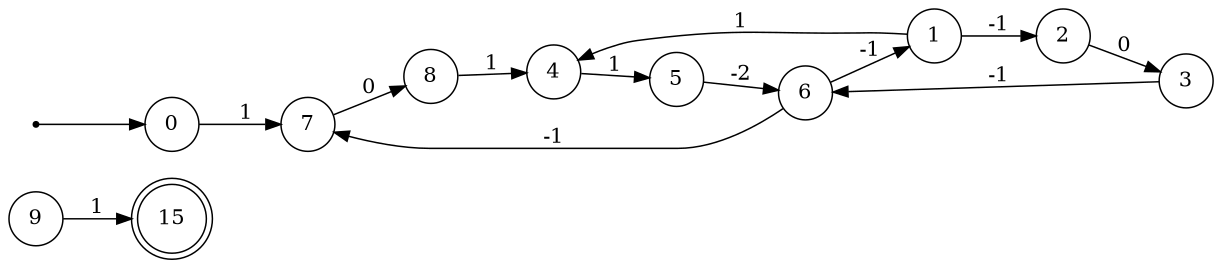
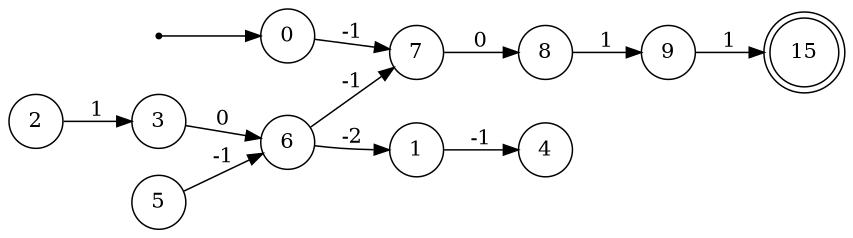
edge "1" -> "4": label "1" -> "-1"
edge "1" -> "2": removed, label "-1"
edge "2" -> "3": label "0" -> "1"
edge "6" -> "1": label "-1" -> "-2"
edge "8" -> "4": now "8" -> "9"
edge "5" -> "6": label "-2" -> "-1"
edge "4" -> "5": removed, label "1"
edge "3" -> "6": label "-1" -> "0"
edge "0" -> "7": label "1" -> "-1"
